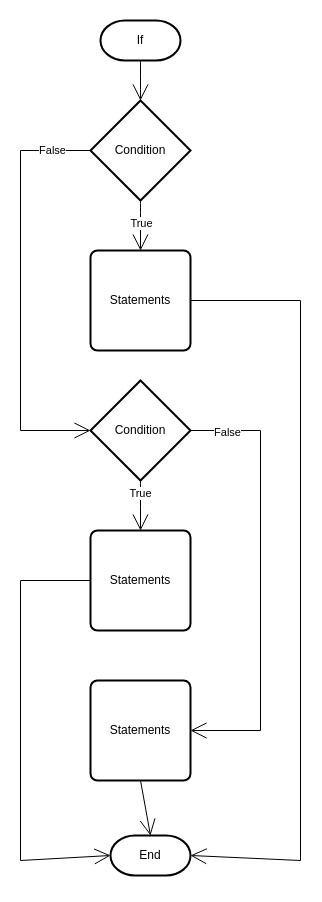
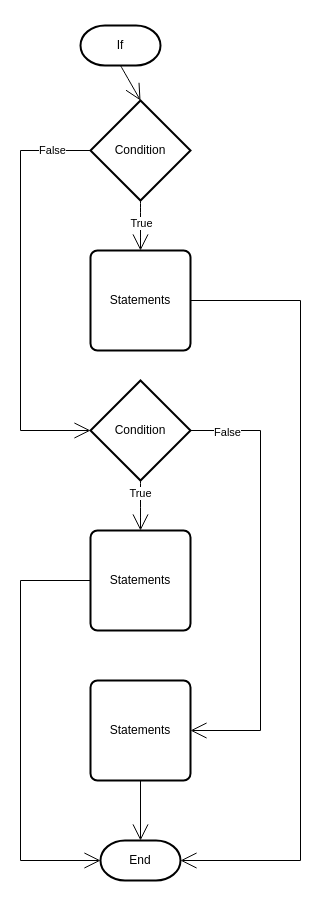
node "If": moved (141, 41) -> (121, 46)
node "End": moved (151, 856) -> (141, 861)
